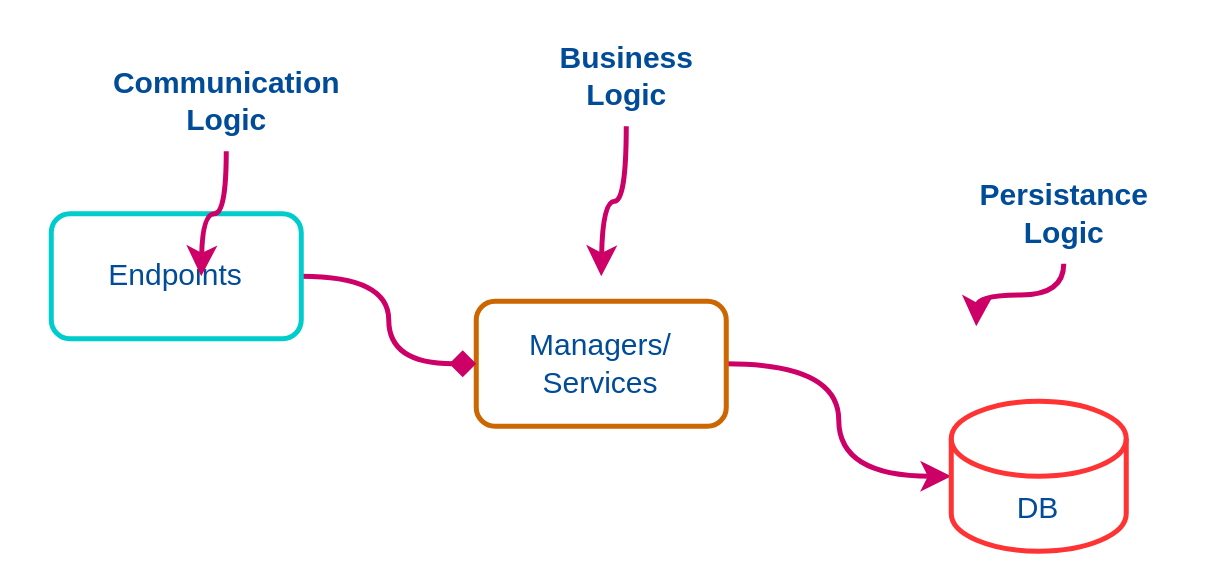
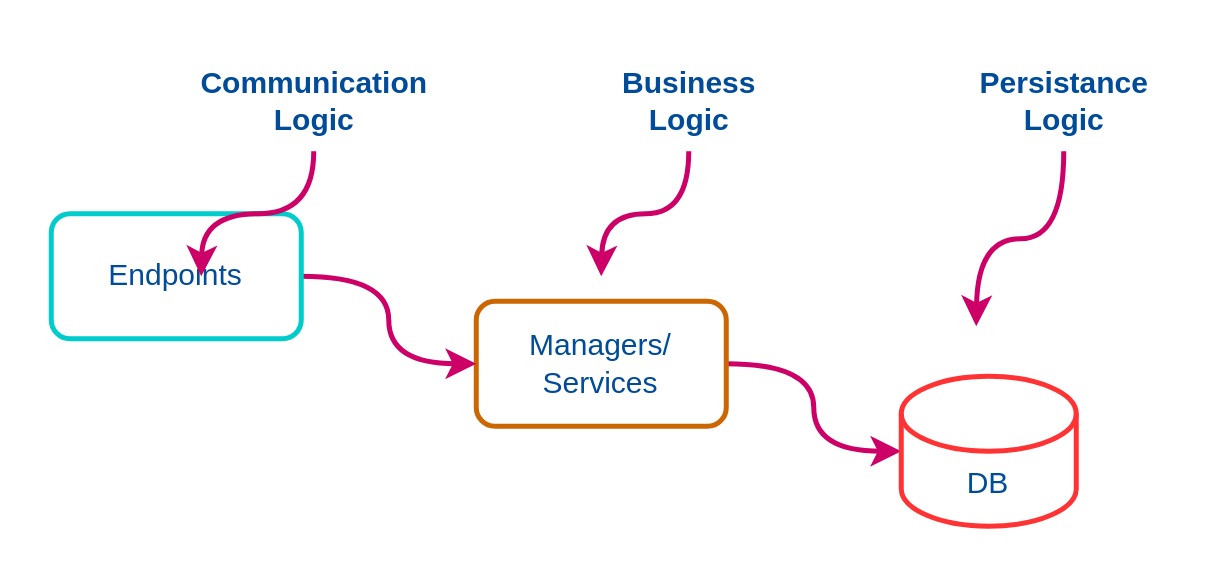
node "Business Logic": moved (626, 76) -> (689, 101)
node "Communication Logic": moved (226, 101) -> (314, 101)
node "Persistance Logic": moved (1064, 214) -> (1064, 101)
edge "Endpoints" -> "Managers/ Services": arrowhead diamond -> classic
node "DB": moved (1039, 476) -> (989, 451)
